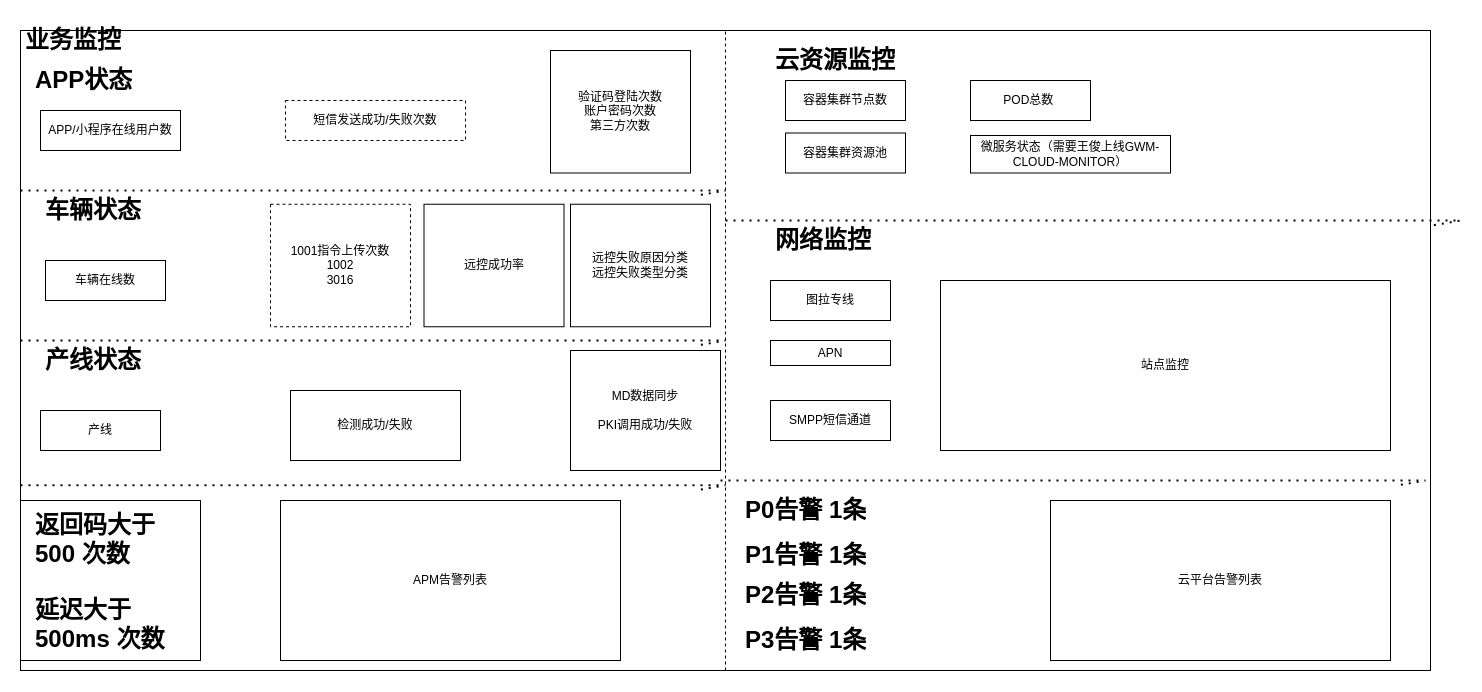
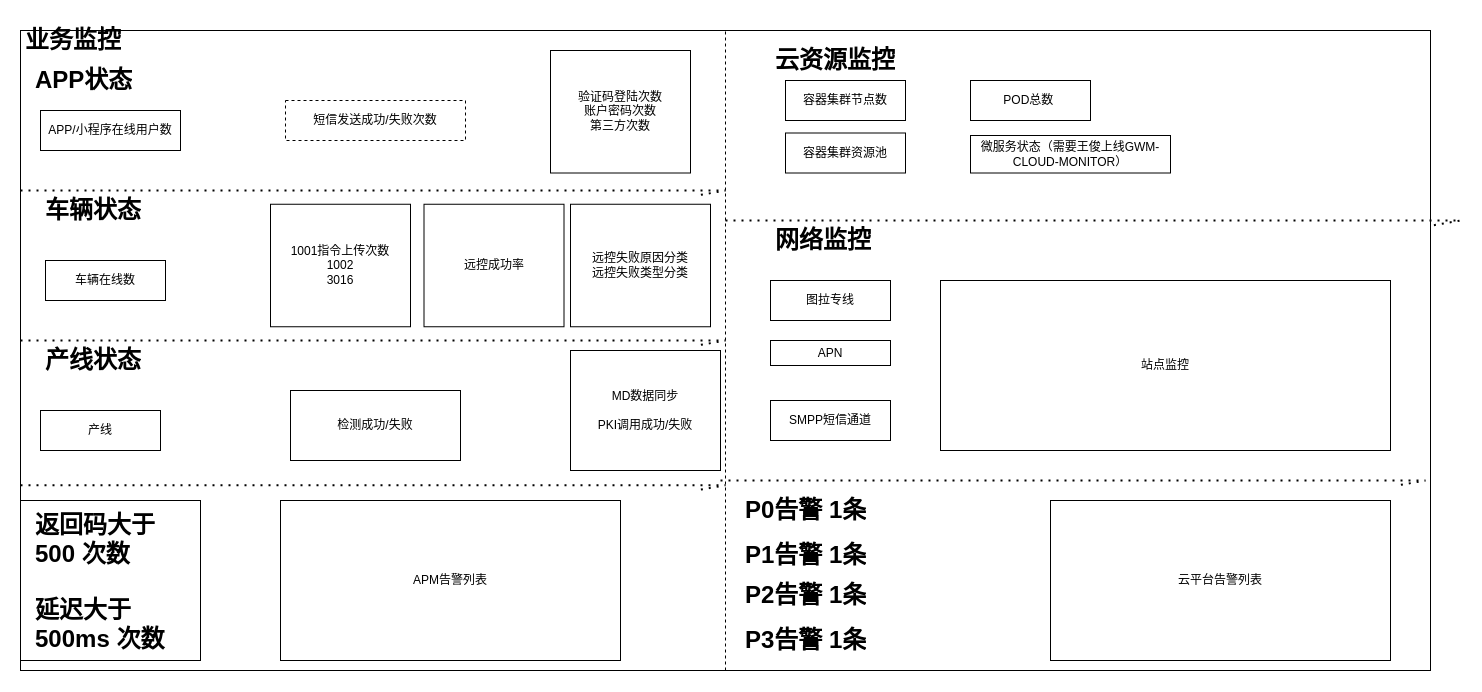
node "1001指令上传次数 1002 3016": style dashed -> solid
